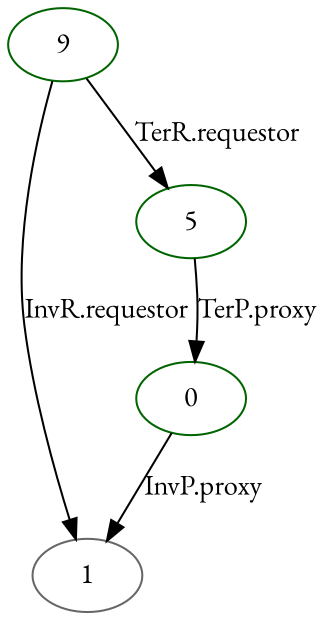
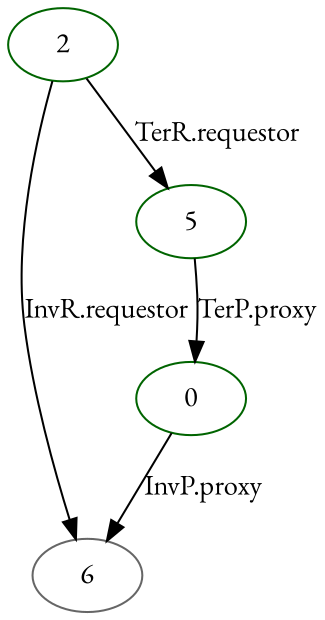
node "9": label "9" -> "2"
node "1": label "1" -> "6"
